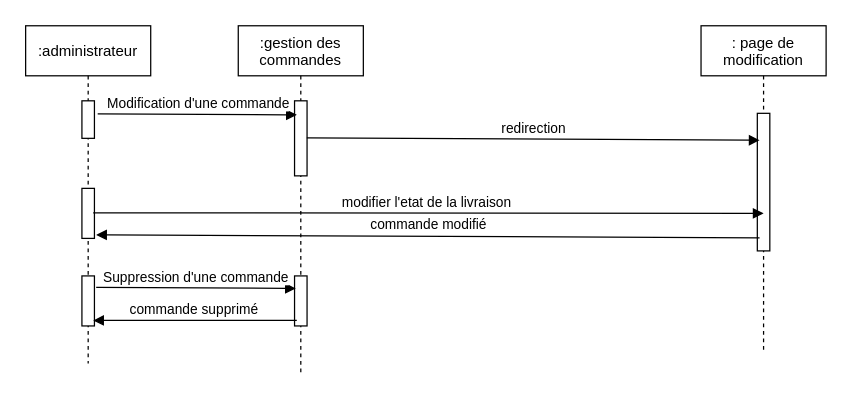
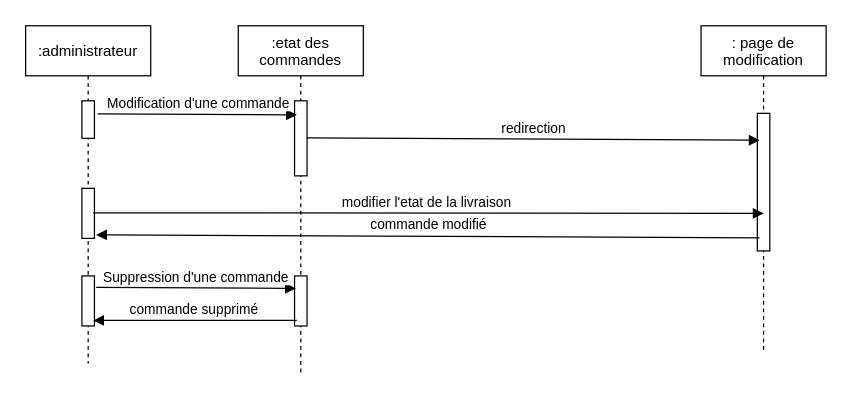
node ":gestion des commandes": label ":gestion des commandes" -> ":etat des commandes"
